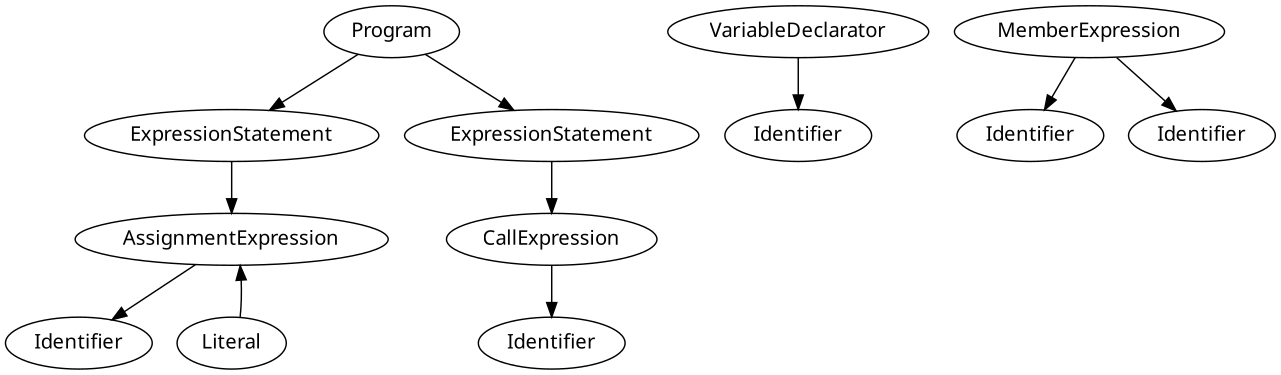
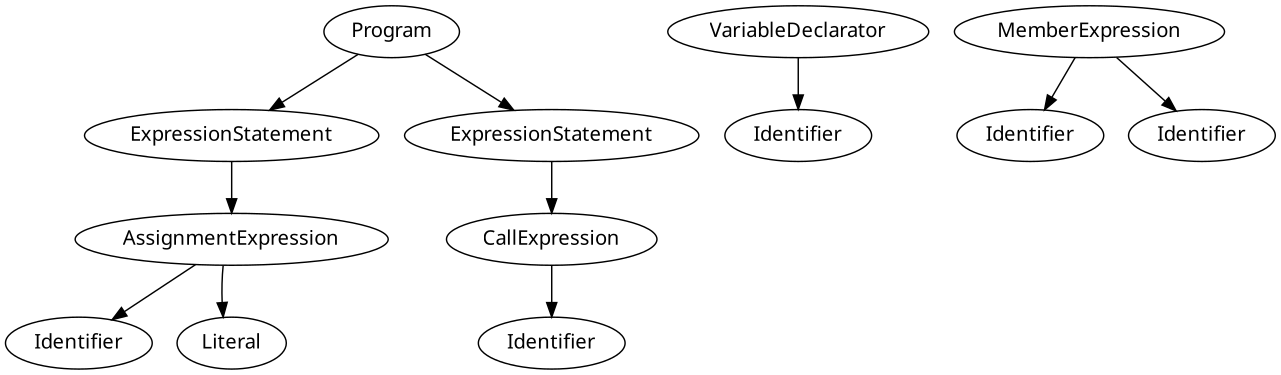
edge "Literal" -> "AssignmentExpression": reversed
